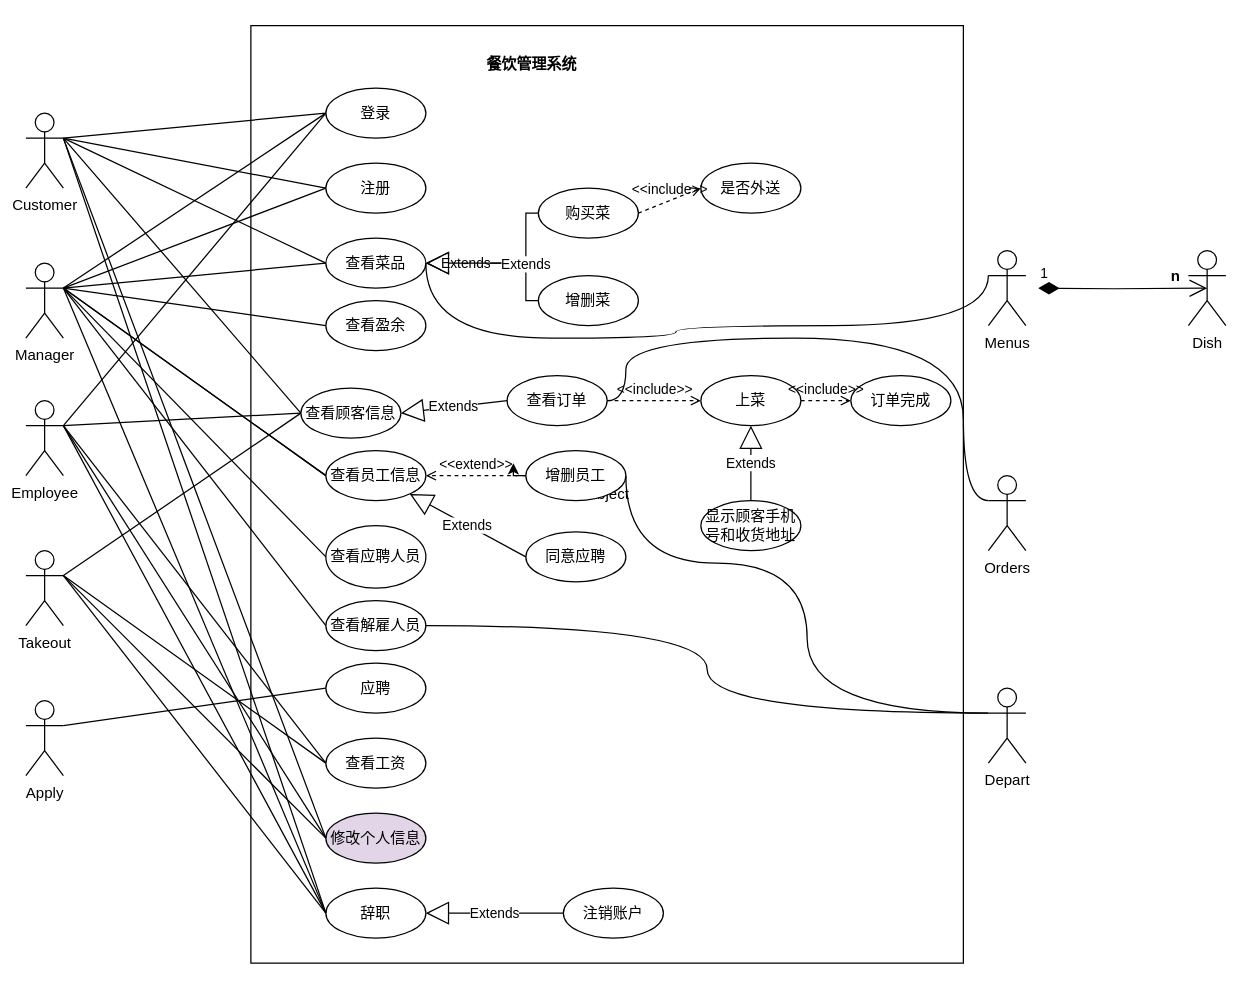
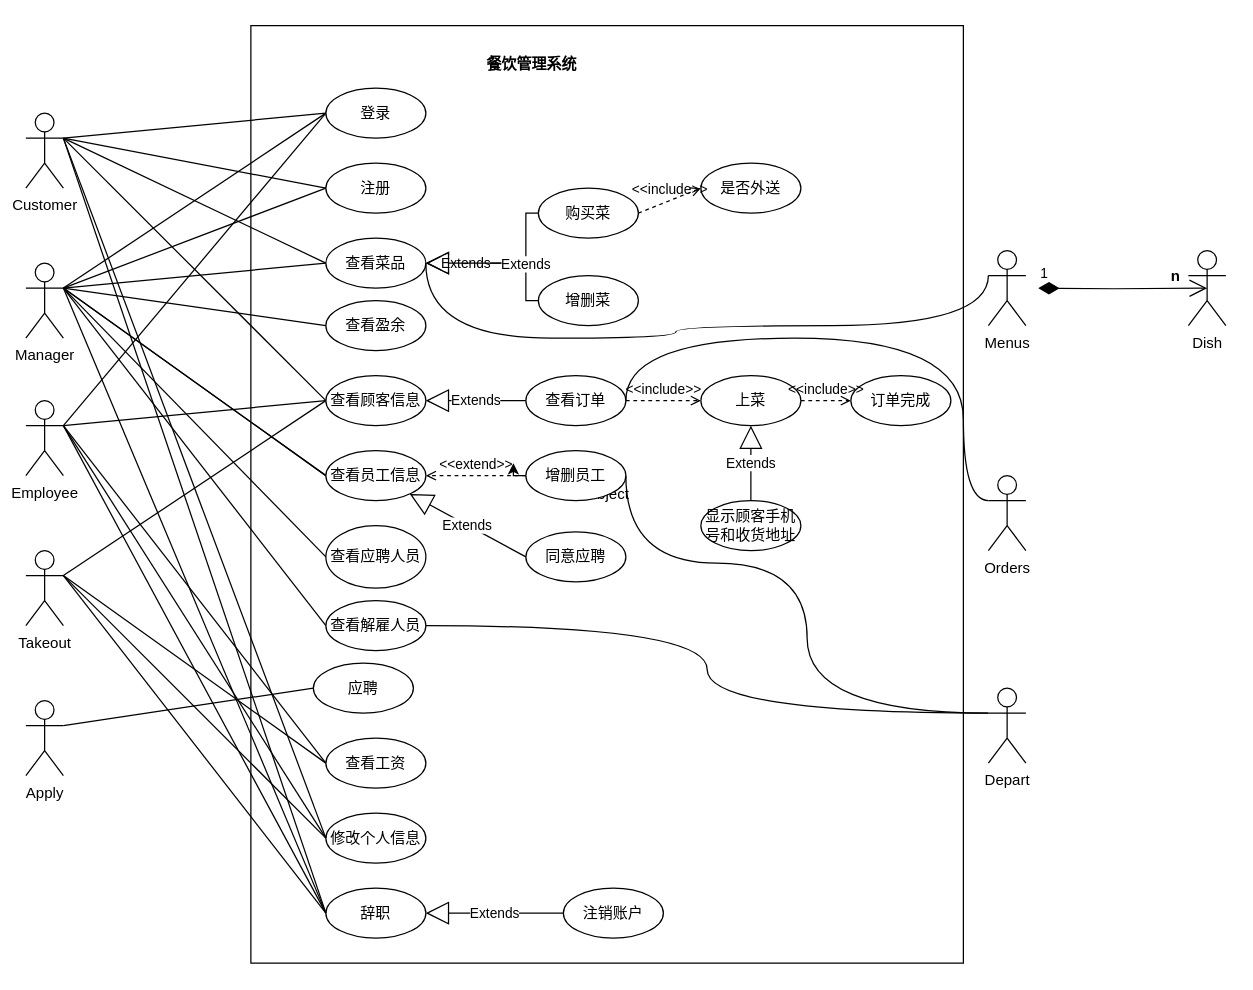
node "查看订单": moved (557, 401) -> (576, 401)
node "查看顾客信息": moved (351, 413) -> (376, 401)
node "应聘": moved (376, 688) -> (363, 688)
node "修改个人信息": fillcolor #e1d5e7 -> #ffffff
